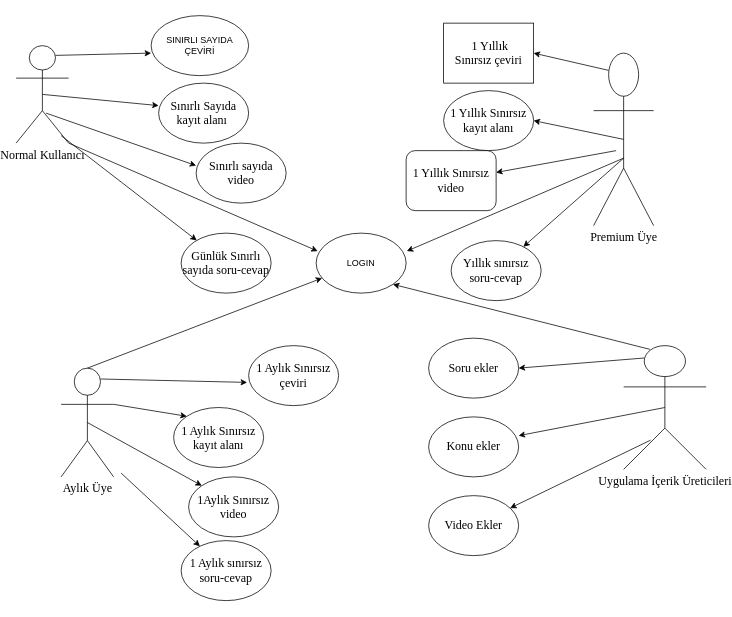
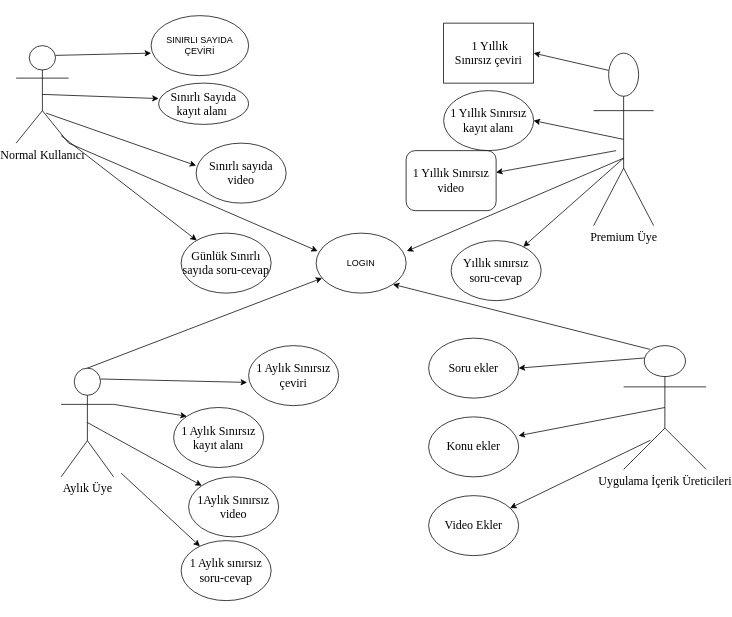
node "Sınırlı Sayıda kayıt alanı": size 90x60 -> 90x41
